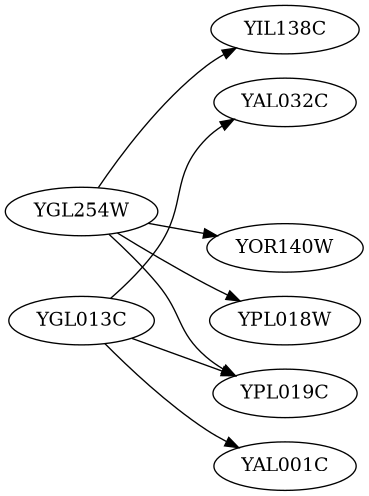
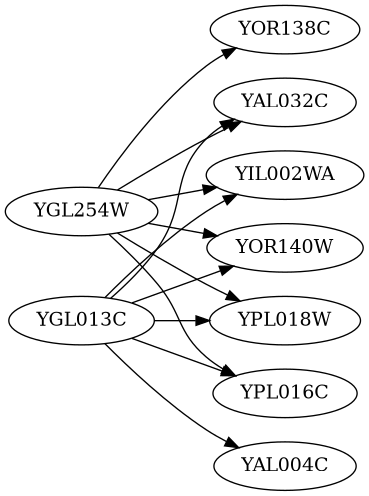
node "YIL138C": label "YIL138C" -> "YOR138C"
edge "YGL254W" -> "YAL032C": added
node "YIL002WA": added
edge "YGL013C" -> "YOR140W": added
edge "YGL013C" -> "YPL018W": added
node "YPL019C": label "YPL019C" -> "YPL016C"
node "YAL001C": label "YAL001C" -> "YAL004C"
